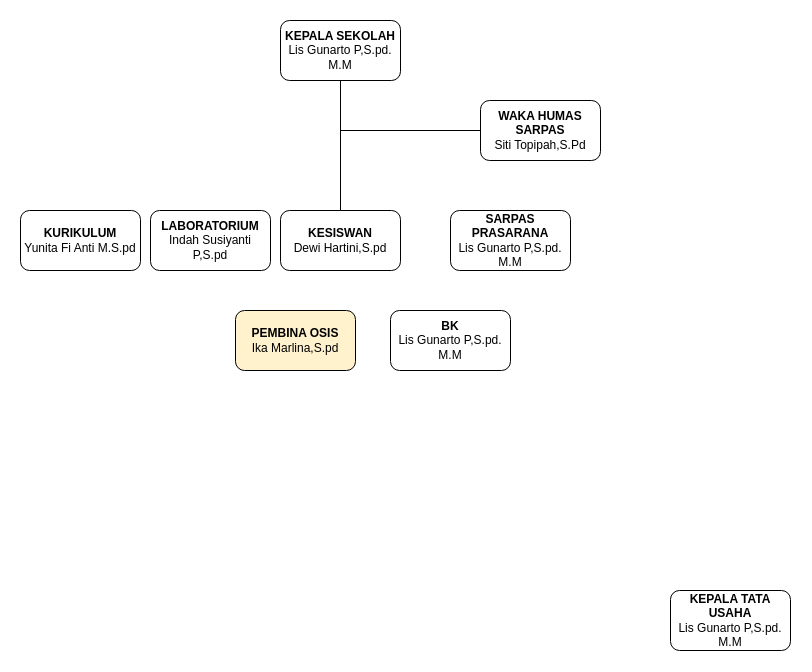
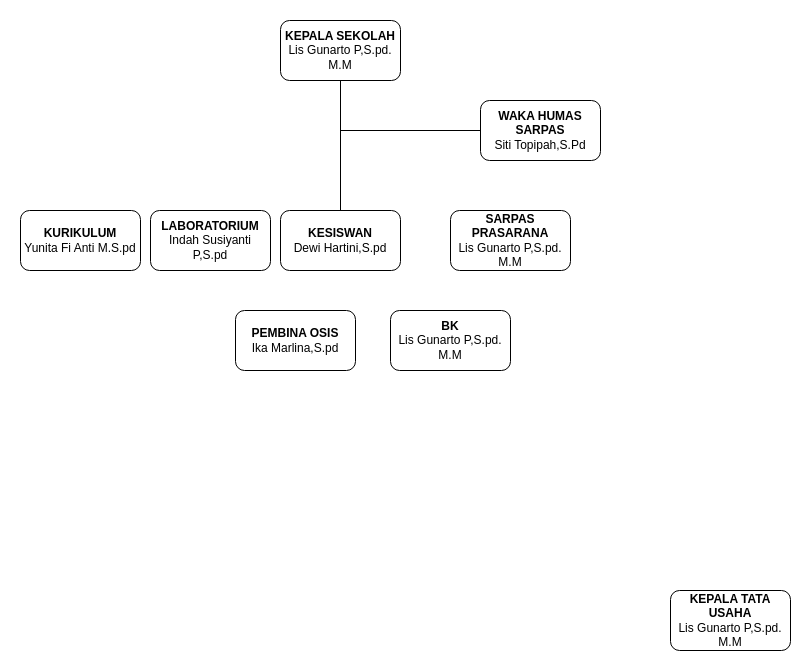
node "PEMBINA OSIS Ika Marlina,S.pd": fillcolor #fff2cc -> #ffffff
